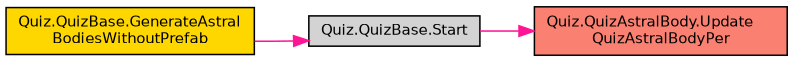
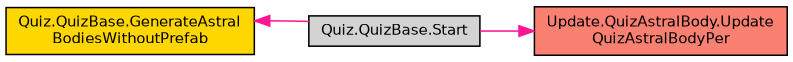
node "Quiz.QuizAstralBody.Update QuizAstralBodyPer": label "Quiz.QuizAstralBody.Update QuizAstralBodyPer" -> "Update.QuizAstralBody.Update QuizAstralBodyPer"
edge "Quiz.QuizBase.GenerateAstral BodiesWithoutPrefab" -> "Quiz.QuizBase.Start": reversed
